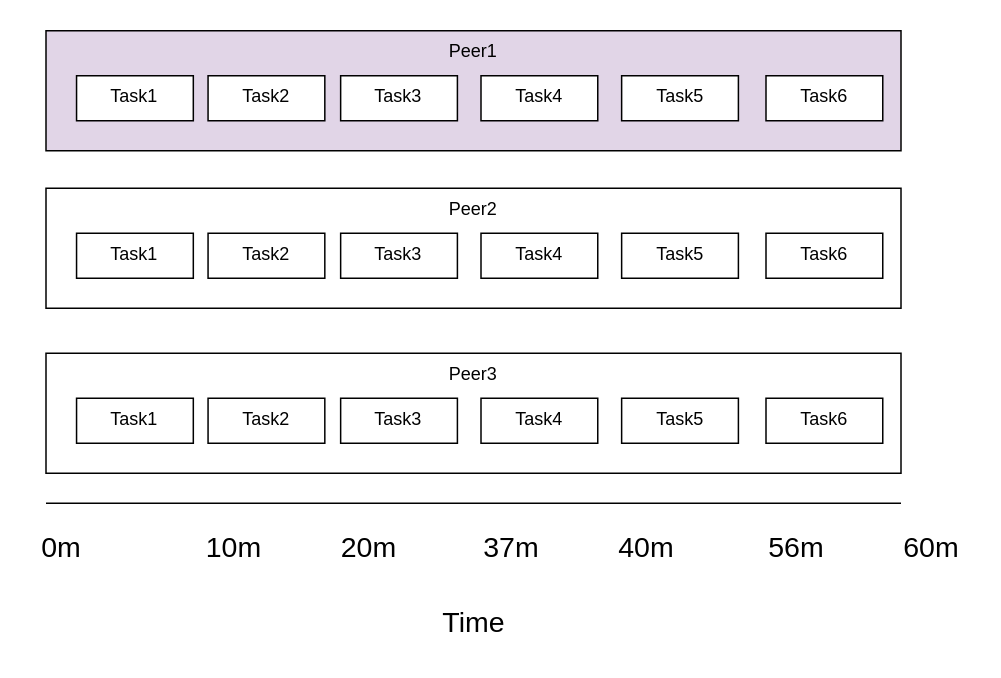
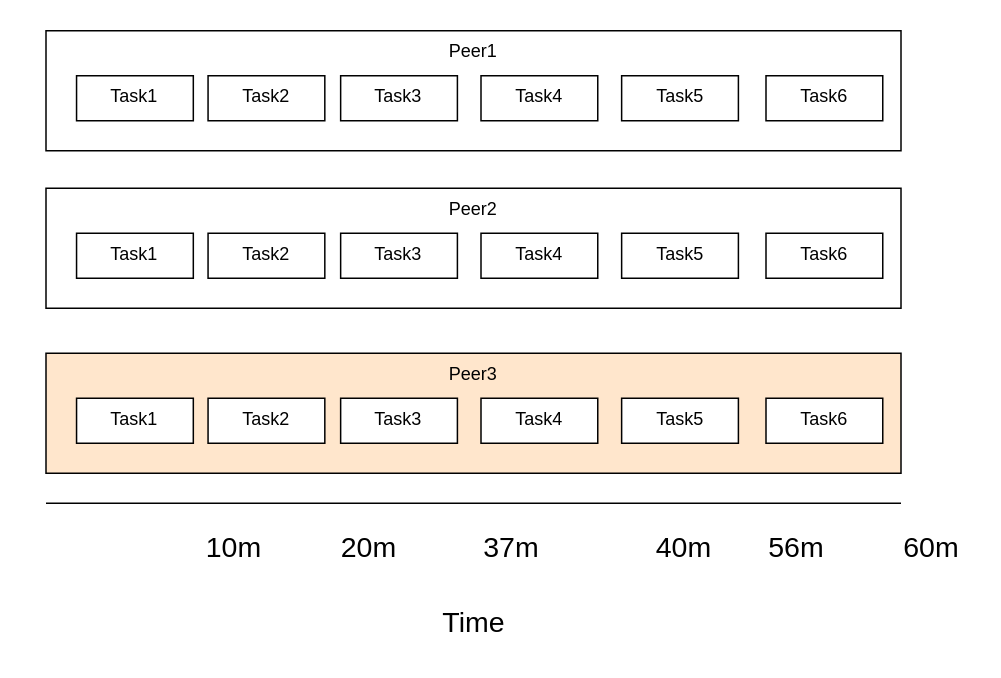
node "Peer1": fillcolor #e1d5e7 -> #ffffff
node "Peer3": fillcolor #ffffff -> #ffe6cc
node "0m": removed
node "40m": moved (646, 548) -> (683, 548)
